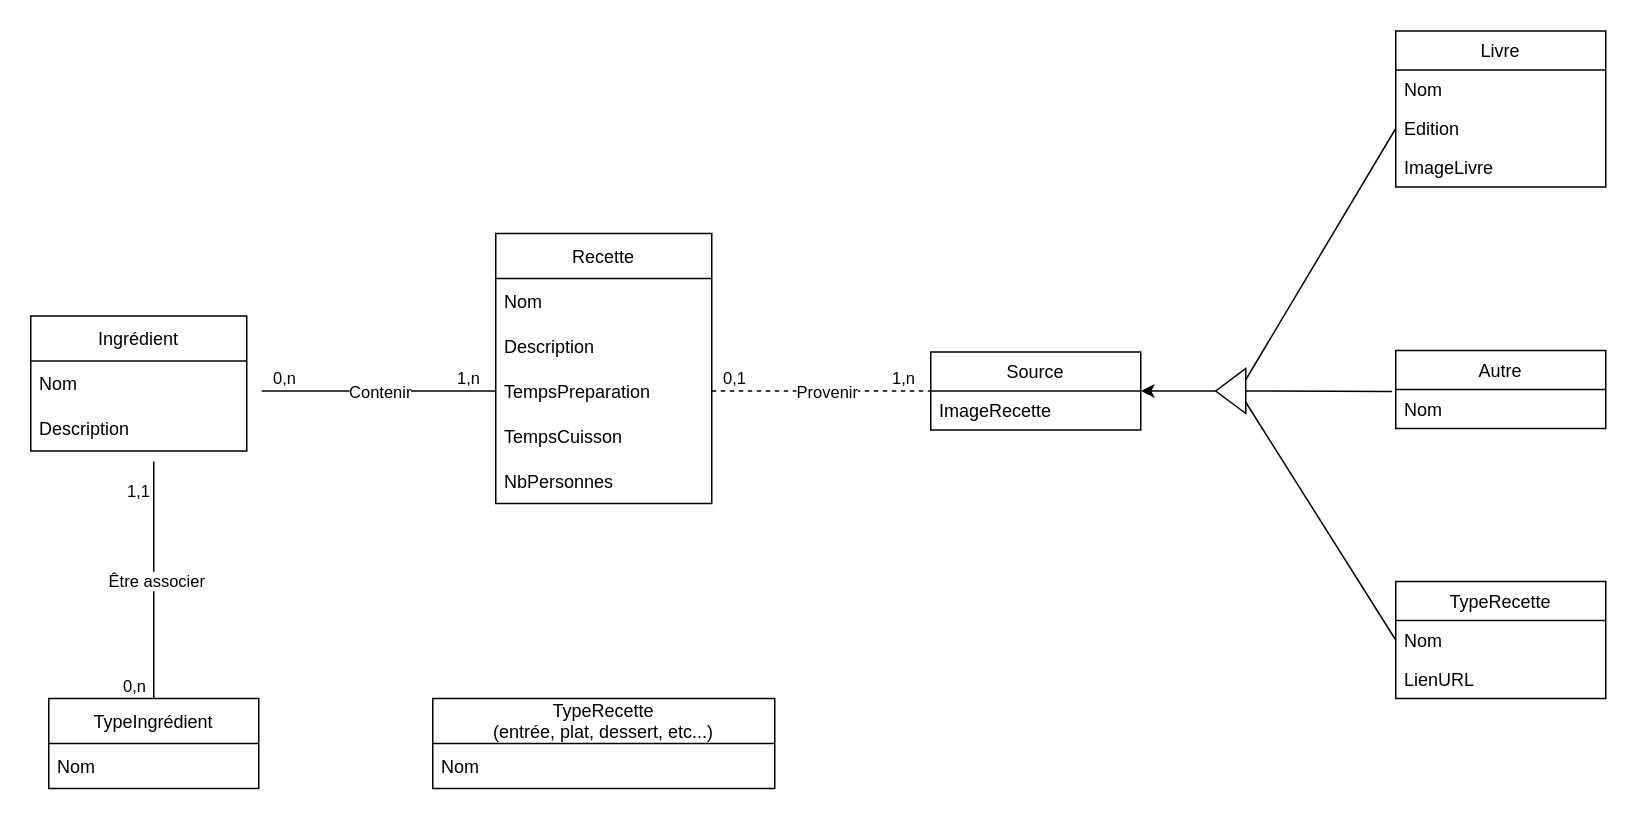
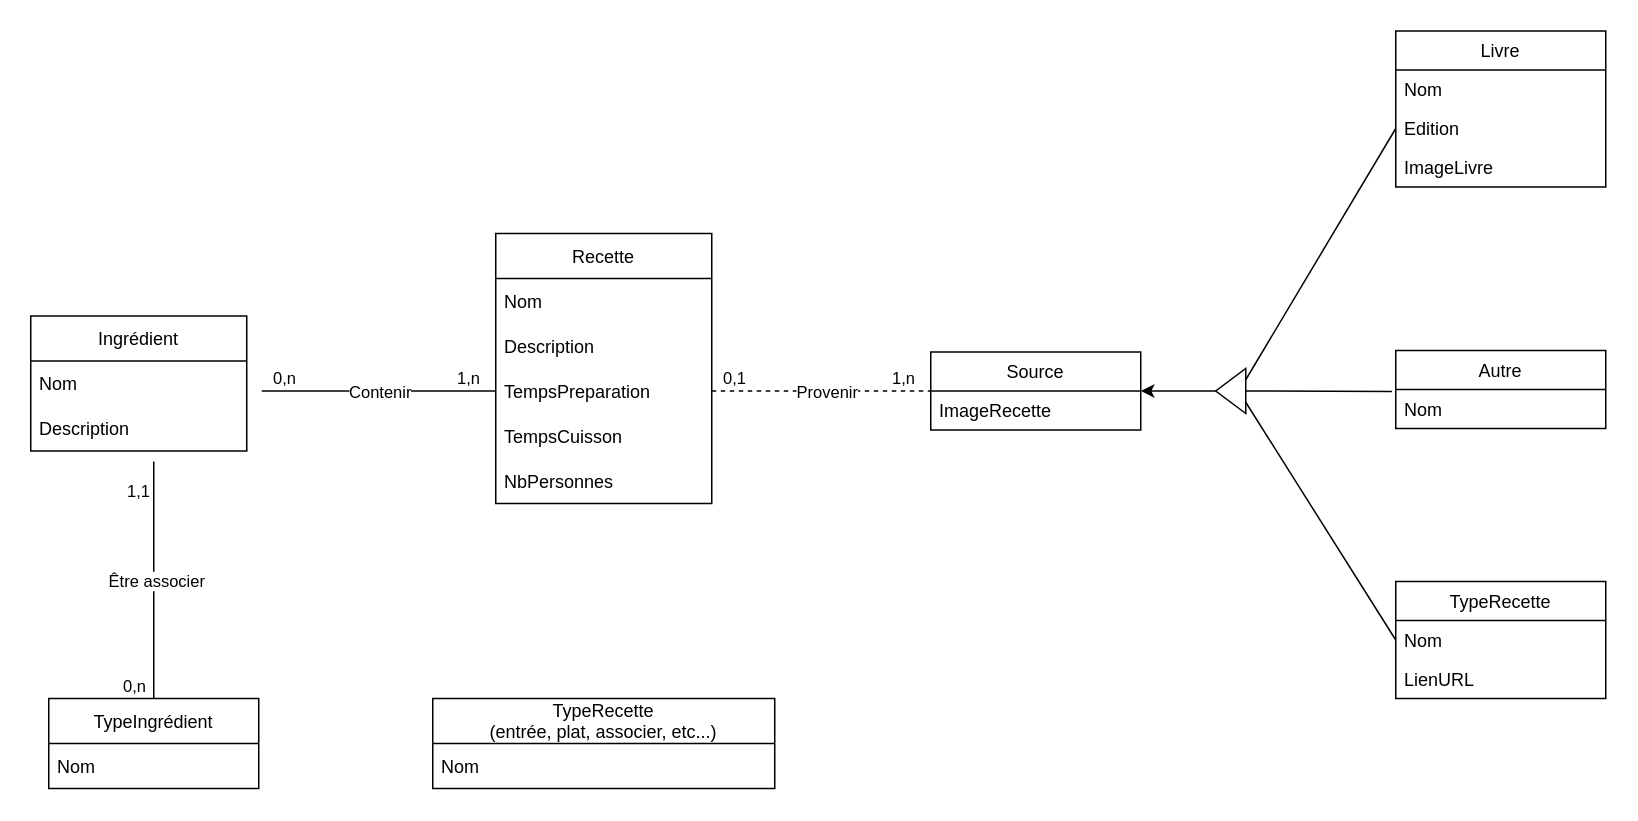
node "TypeRecette (entrée, plat, dessert, etc...)": label "TypeRecette (entrée, plat, dessert, etc...)" -> "TypeRecette (entrée, plat, associer, etc...)"
